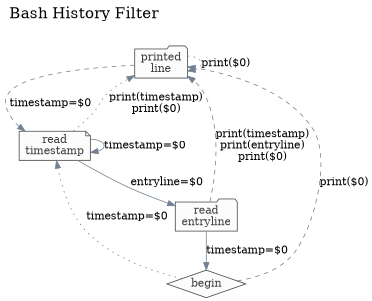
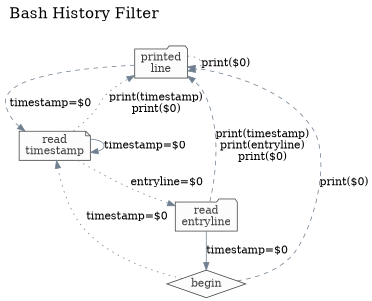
edge "read timestamp" -> "read entryline": style solid -> dotted
